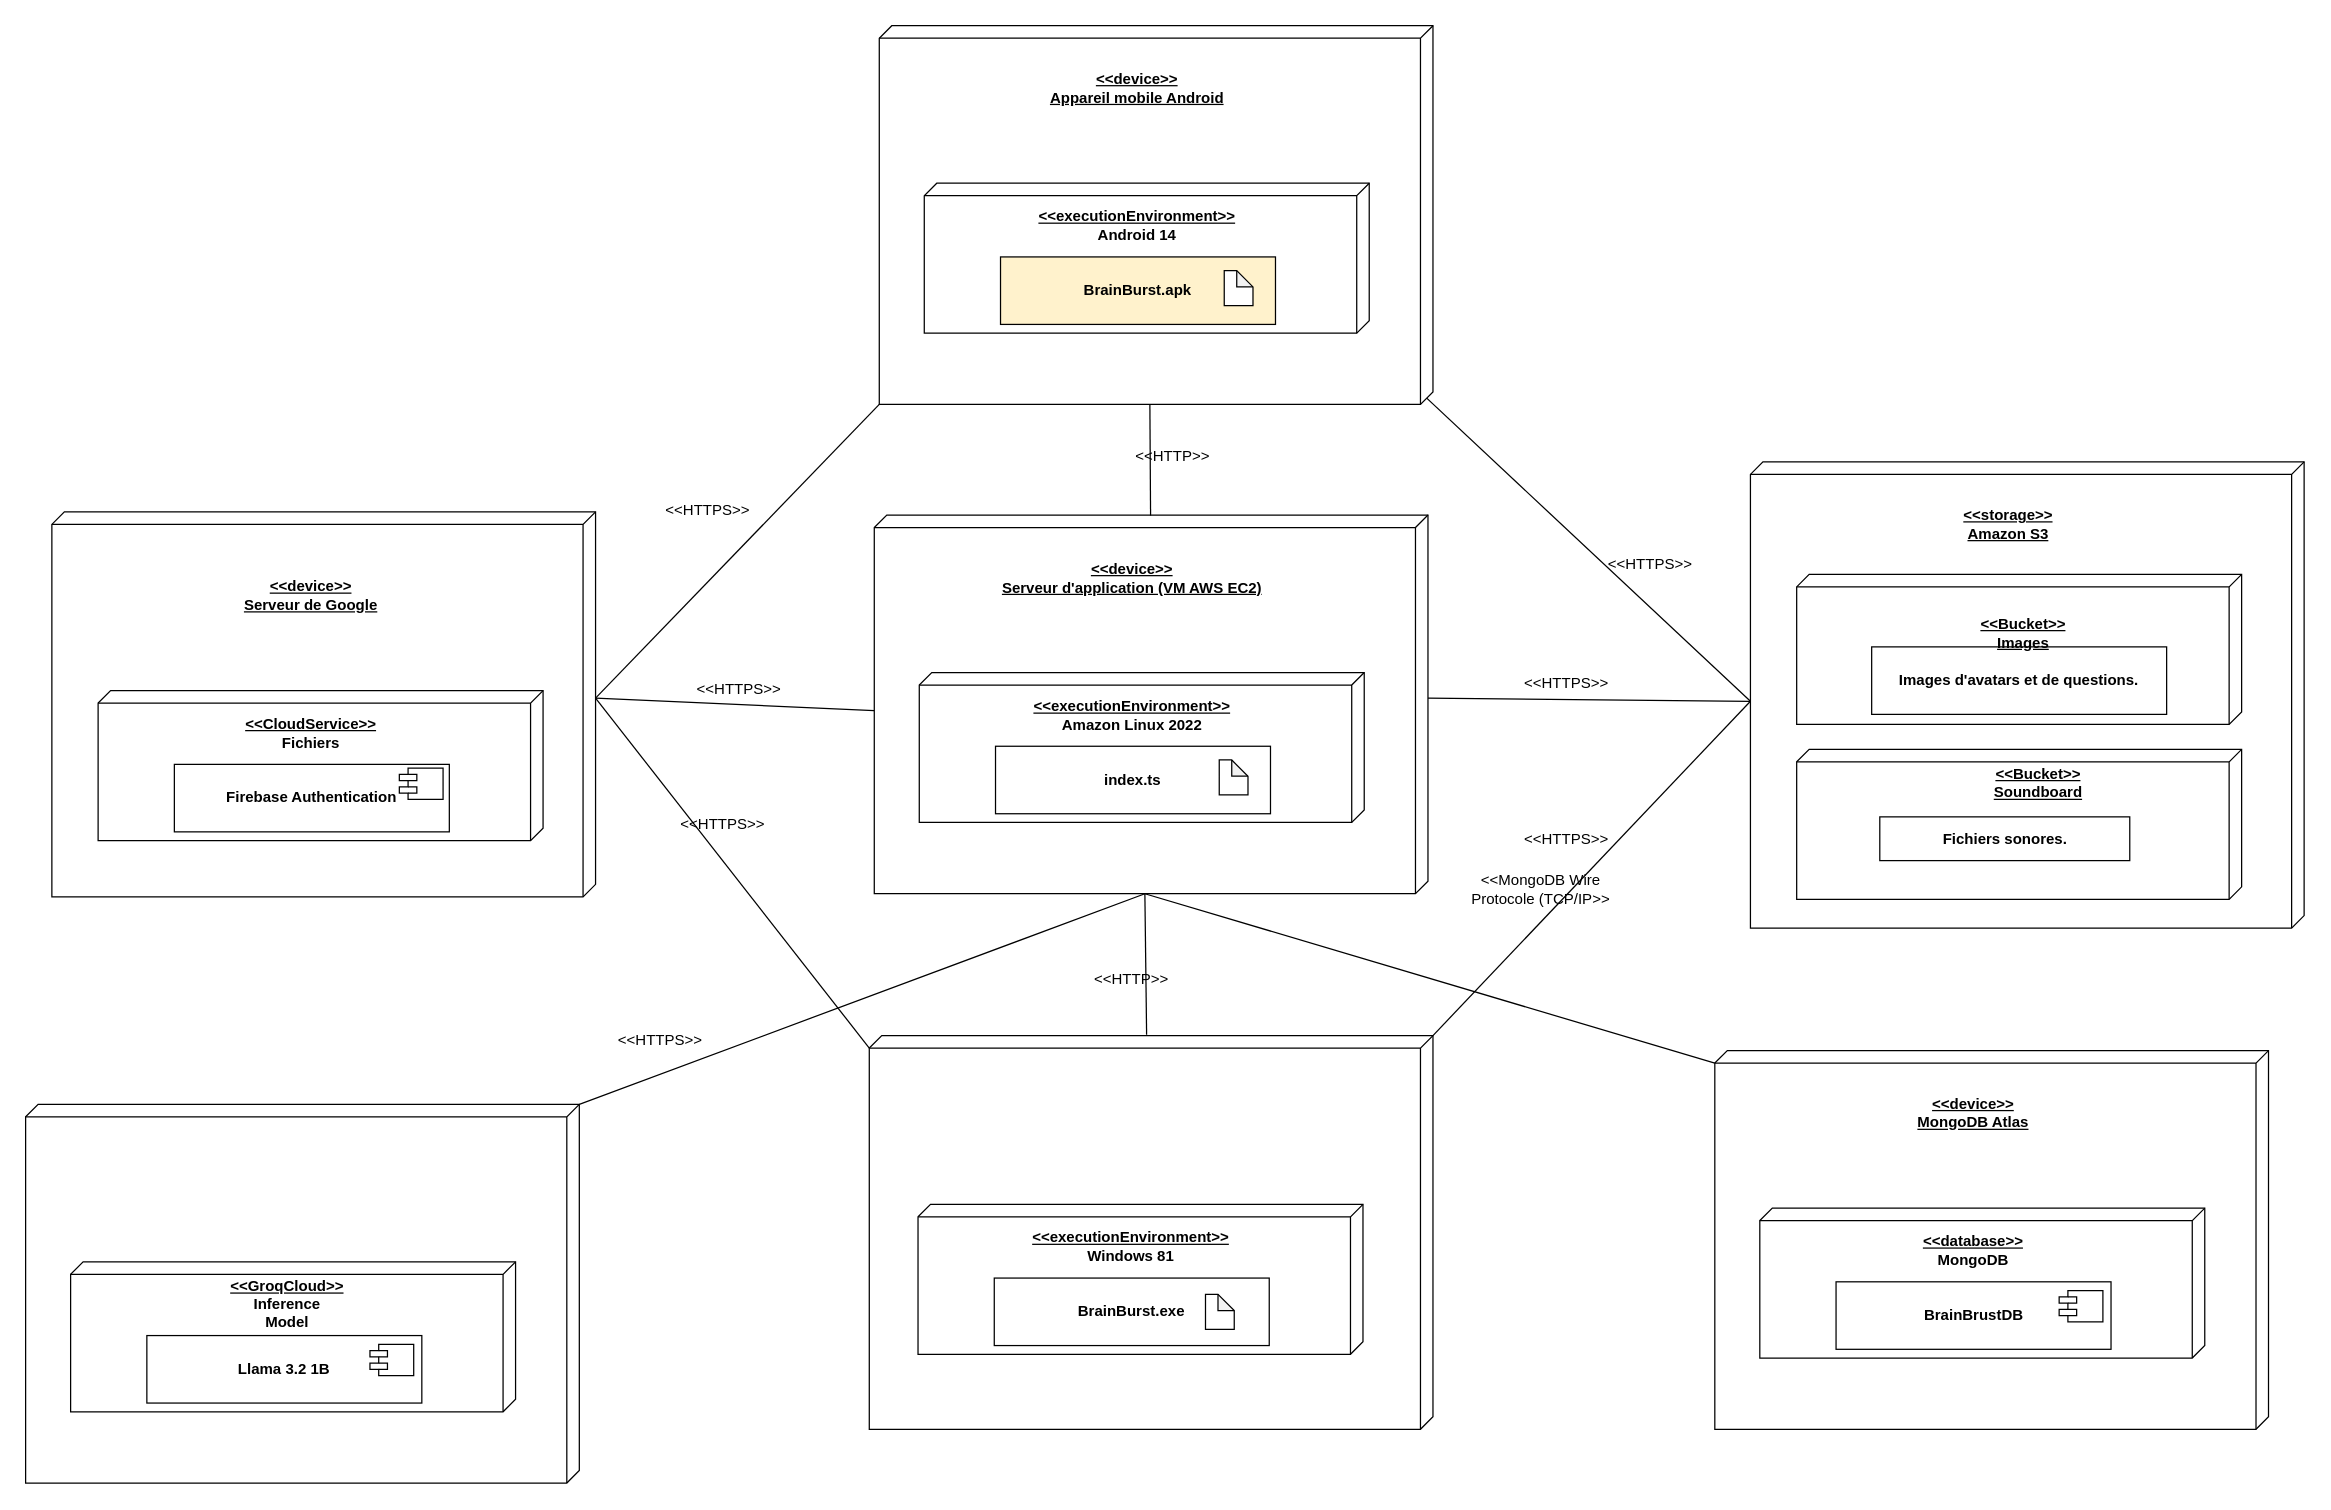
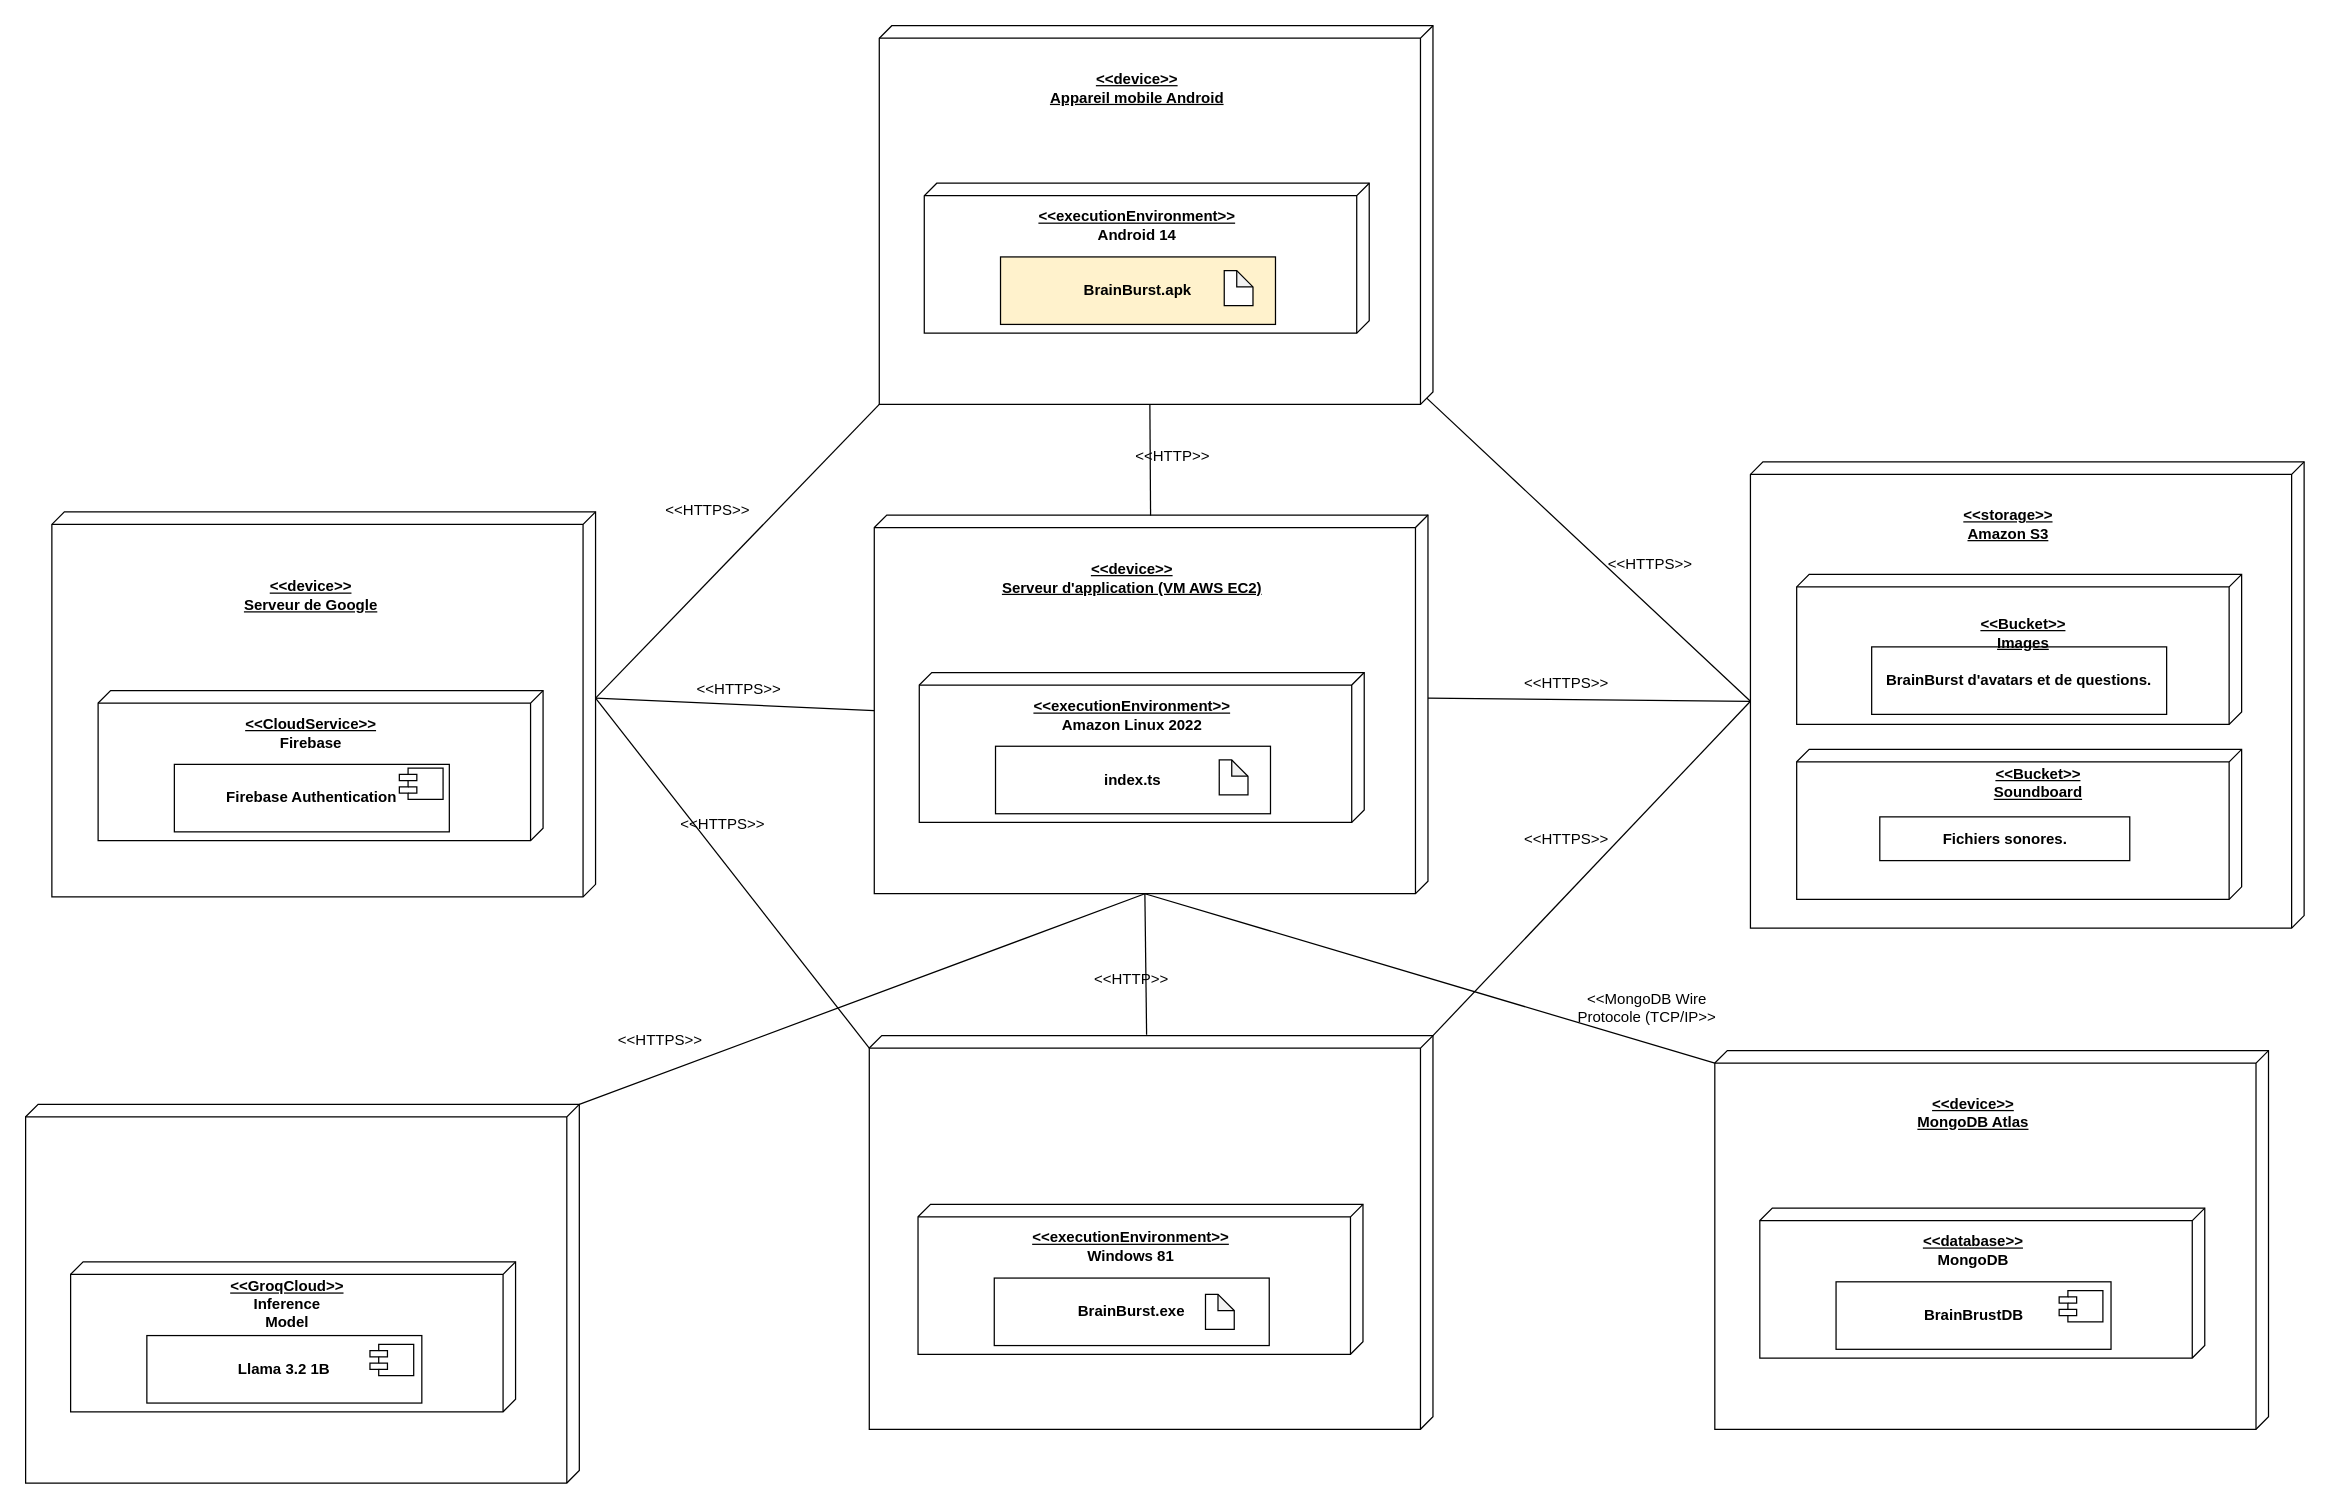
node "Images d'avatars et de questions.": label "Images d'avatars et de questions." -> "BrainBurst d'avatars et de questions."
node "<<CloudService>> Fichiers": label "<<CloudService>> Fichiers" -> "<<CloudService>> Firebase"
node "<<MongoDB Wire Protocole (TCP/IP>>": moved (1541, 889) -> (1647, 1008)
